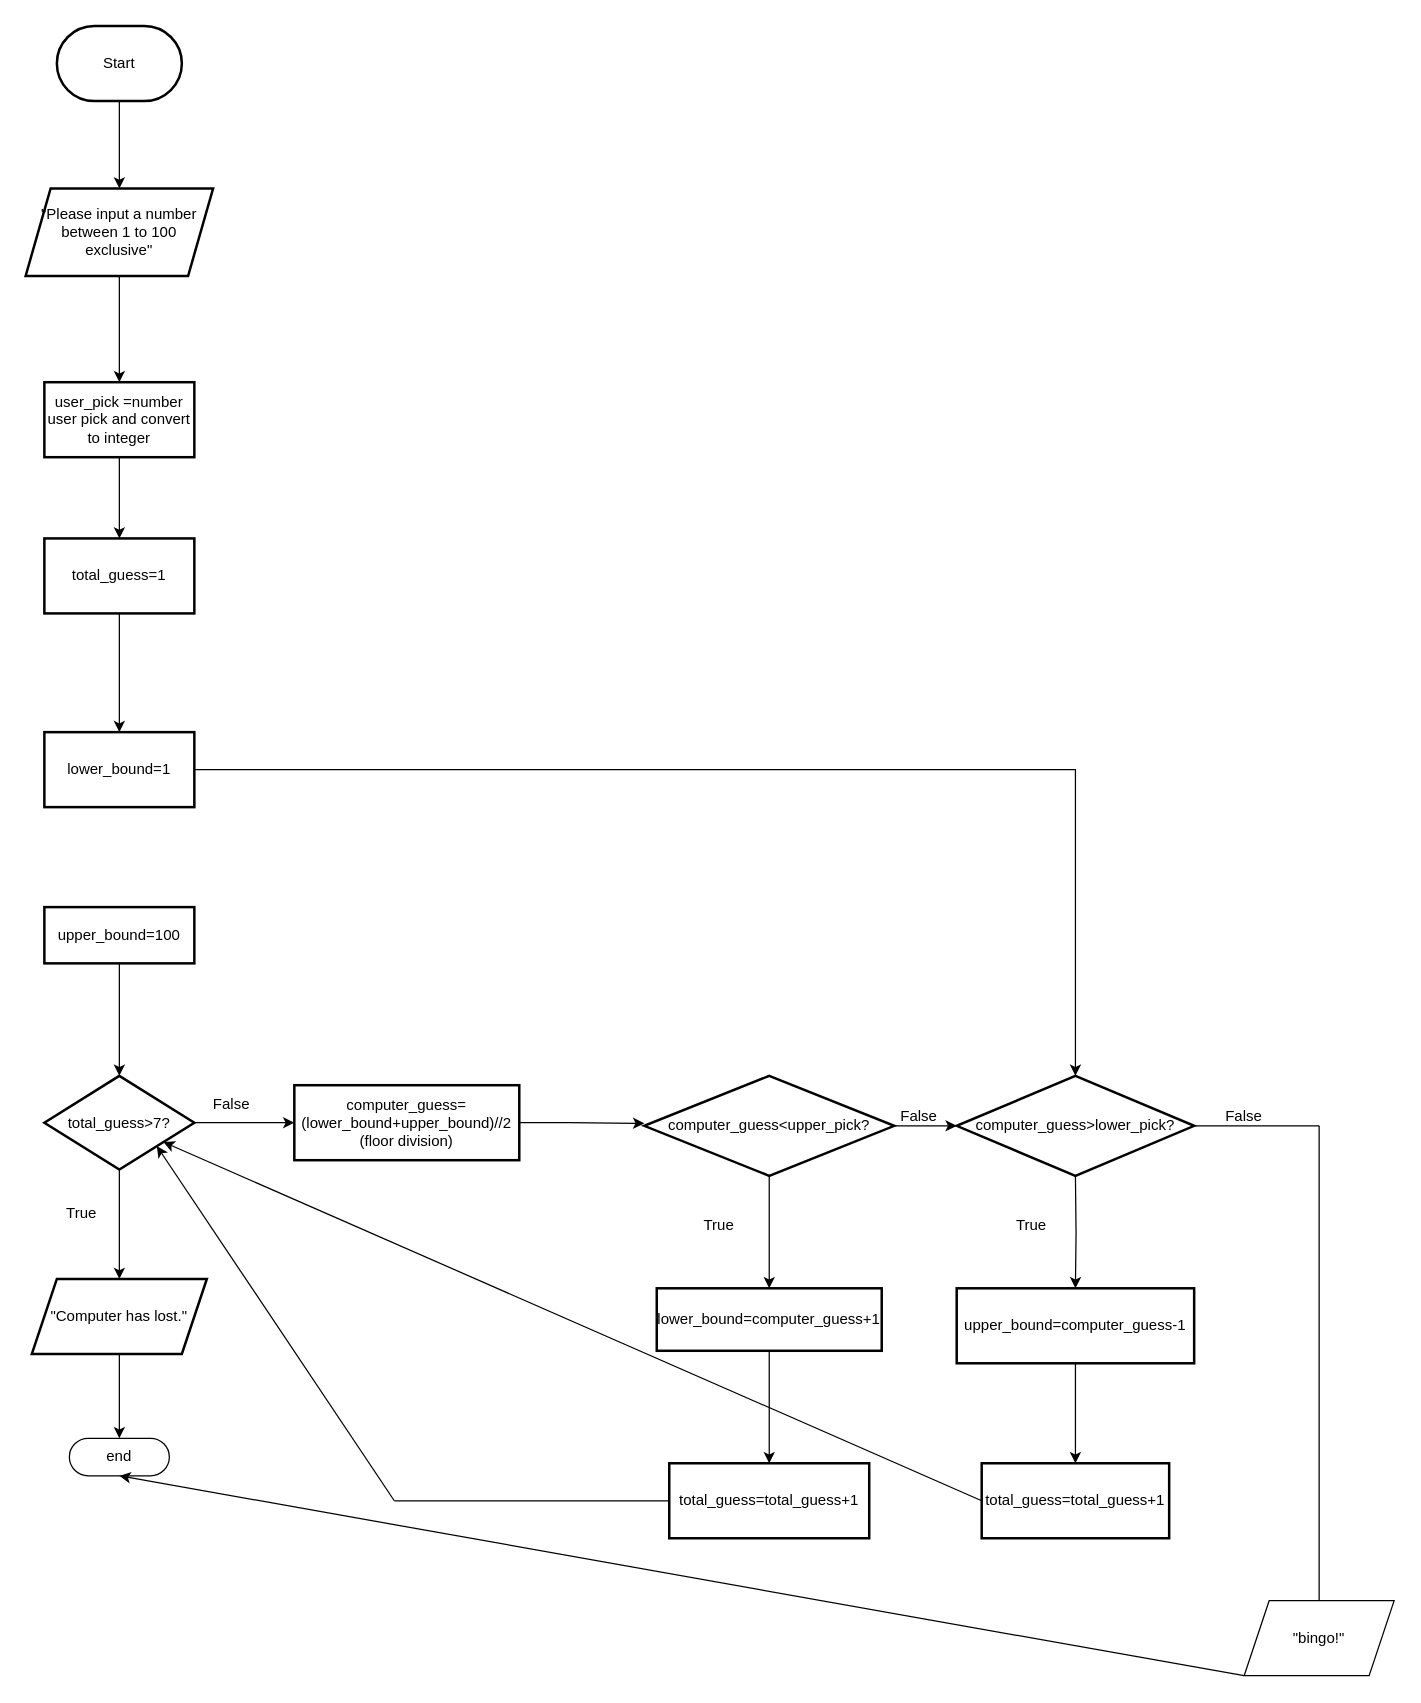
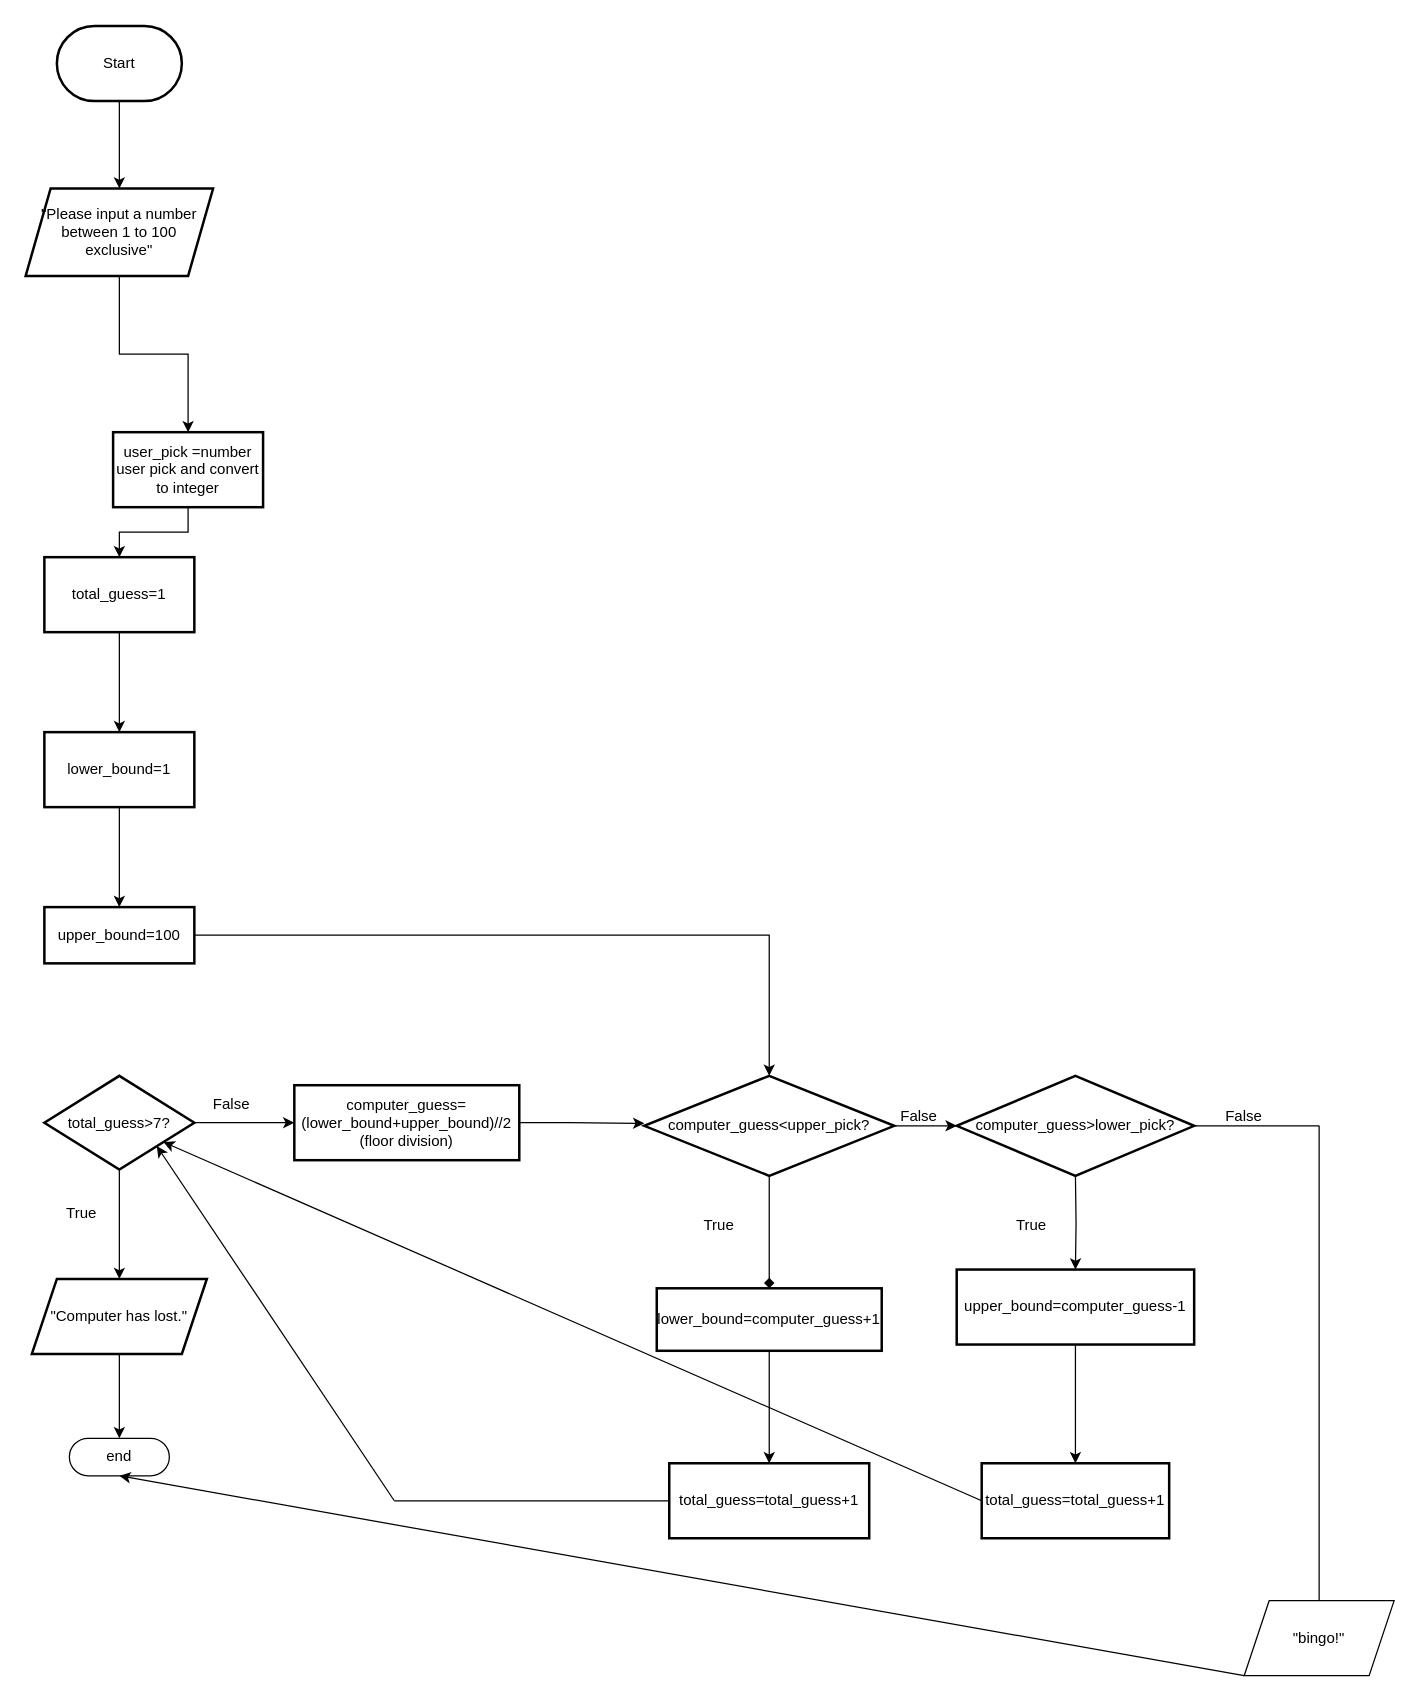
node "user_pick =number user pick and convert to integer": moved (119, 419) -> (188, 469)
node "total_guess=1": moved (119, 576) -> (119, 594)
edge "lower_bound=1" -> "computer_guess>lower_pick?": now "lower_bound=1" -> "upper_bound=100"
edge "upper_bound=100" -> "total_guess>7?": now "upper_bound=100" -> "computer_guess<upper_pick?"
edge "computer_guess<upper_pick?" -> "lower_bound=computer_guess+1": arrowhead classic -> diamond
node "upper_bound=computer_guess-1": moved (1076, 1326) -> (1076, 1307)
